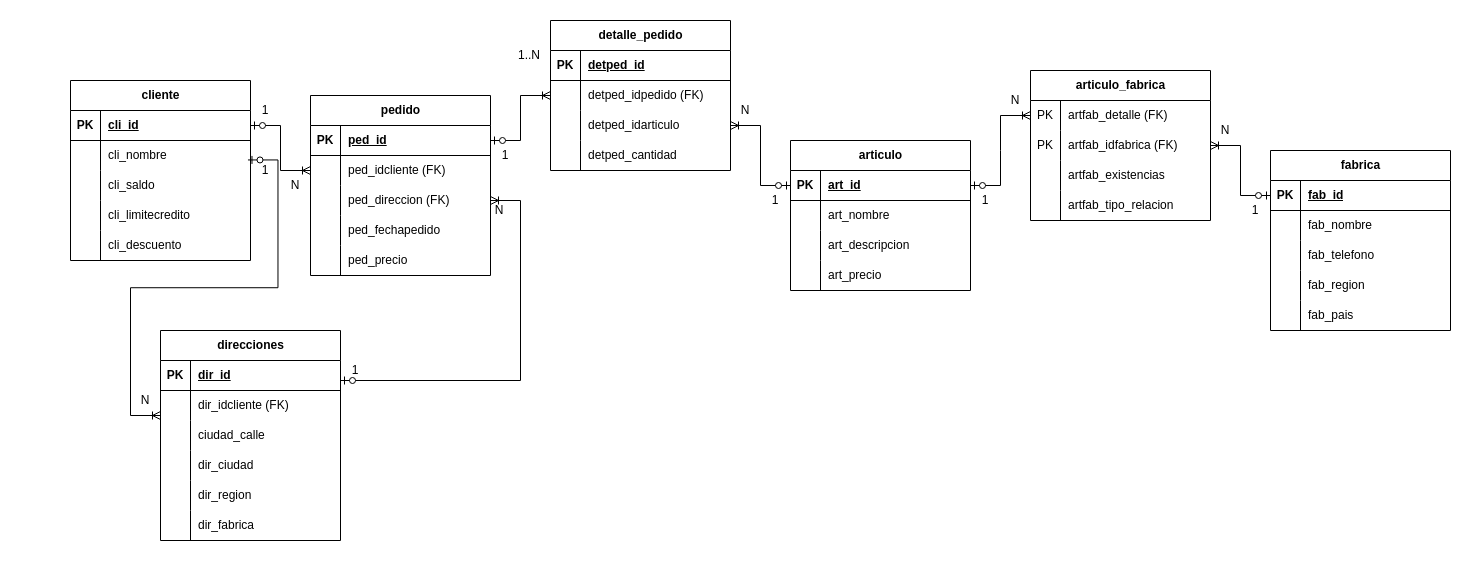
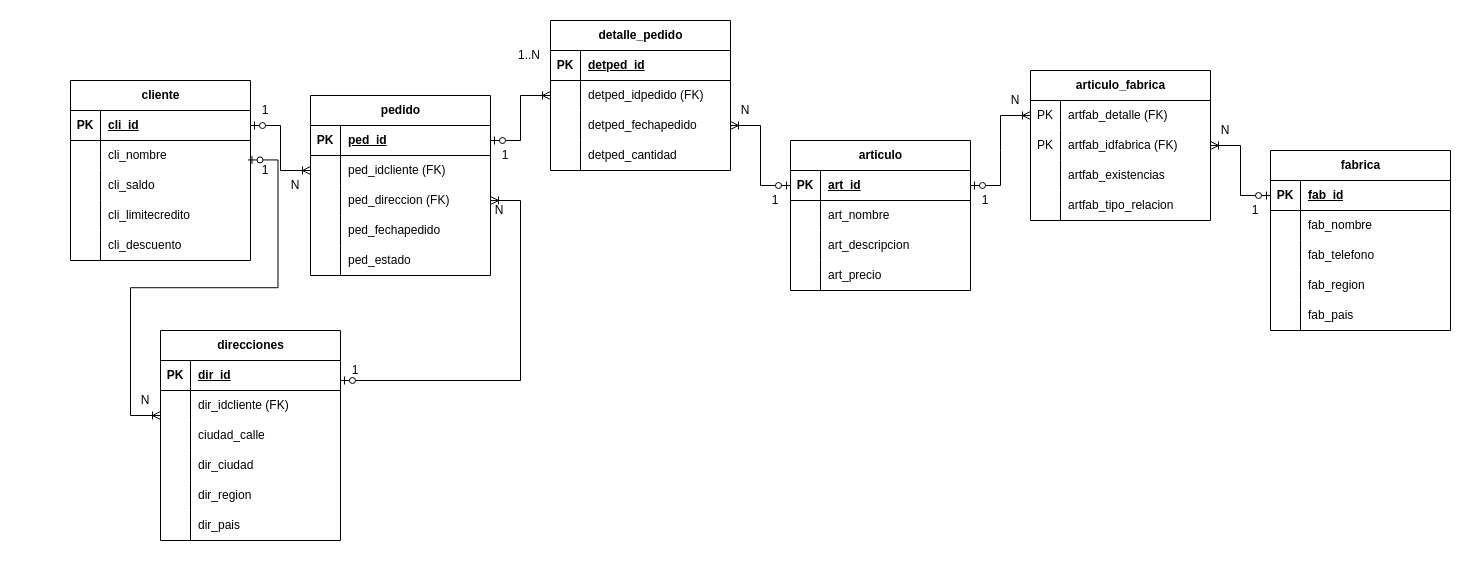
node "detped_idarticulo": label "detped_idarticulo" -> "detped_fechapedido"
node "ped_precio": label "ped_precio" -> "ped_estado"
node "dir_fabrica": label "dir_fabrica" -> "dir_pais"
